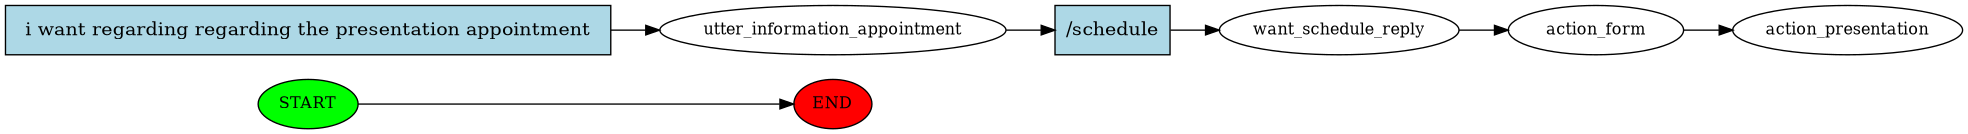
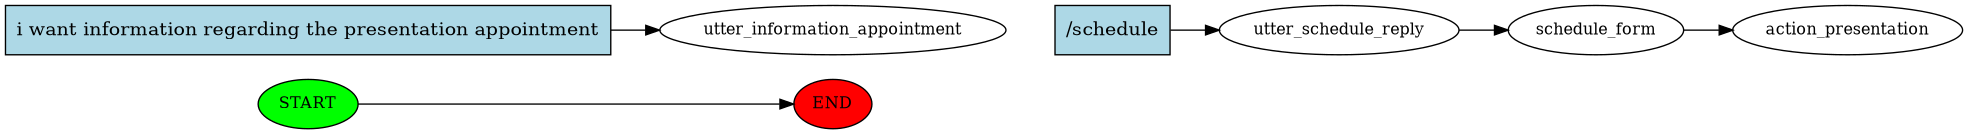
node "i want regarding regarding the presentation appointment": label "i want regarding regarding the presentation appointment" -> "i want information regarding the presentation appointment"
edge "utter_information_appointment" -> "/schedule": removed
node "want_schedule_reply": label "want_schedule_reply" -> "utter_schedule_reply"
node "action_form": label "action_form" -> "schedule_form"
